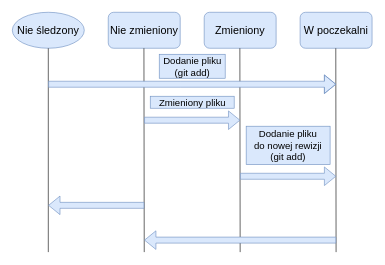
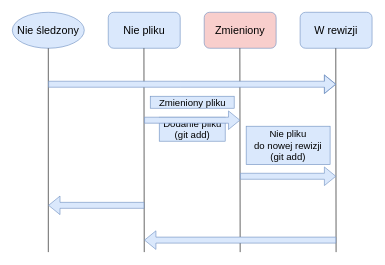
node "Nie zmieniony": label "Nie zmieniony" -> "Nie pliku"
node "Zmieniony": fillcolor #dae8fc -> #f8cecc
node "W poczekalni": label "W poczekalni" -> "W rewizji"
node "Dodanie pliku (git add)": moved (192, 66) -> (192, 129)
node "Dodanie pliku do nowej rewizji (git add)": label "Dodanie pliku do nowej rewizji (git add)" -> "Nie pliku do nowej rewizji (git add)"
